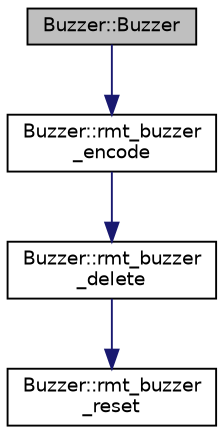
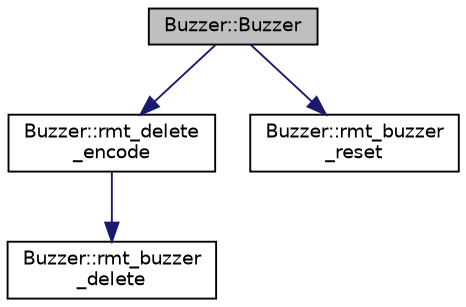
node "Buzzer::rmt_buzzer _encode": label "Buzzer::rmt_buzzer _encode" -> "Buzzer::rmt_delete _encode"
edge "Buzzer::rmt_buzzer _delete" -> "Buzzer::rmt_buzzer _reset": now "Buzzer::Buzzer" -> "Buzzer::rmt_buzzer _reset"
